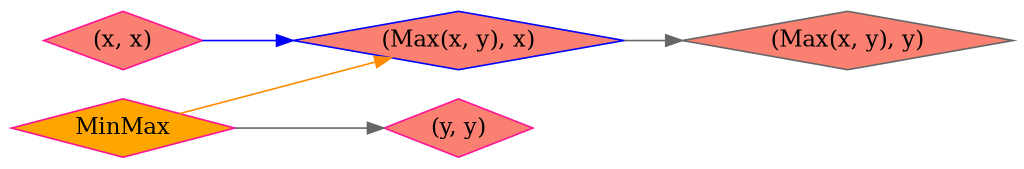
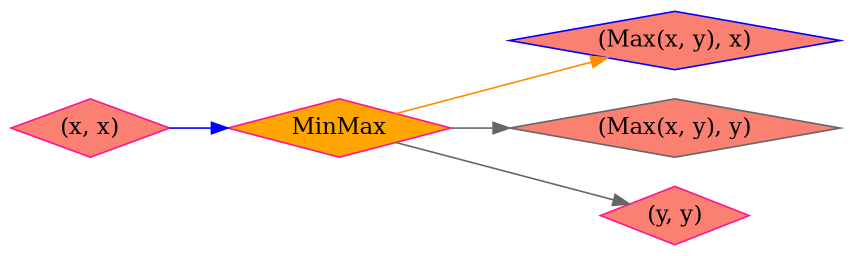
edge "(x, x)" -> "(Max(x, y), x)": now "(x, x)" -> "MinMax"
edge "(Max(x, y), x)" -> "(Max(x, y), y)": now "MinMax" -> "(Max(x, y), y)"
